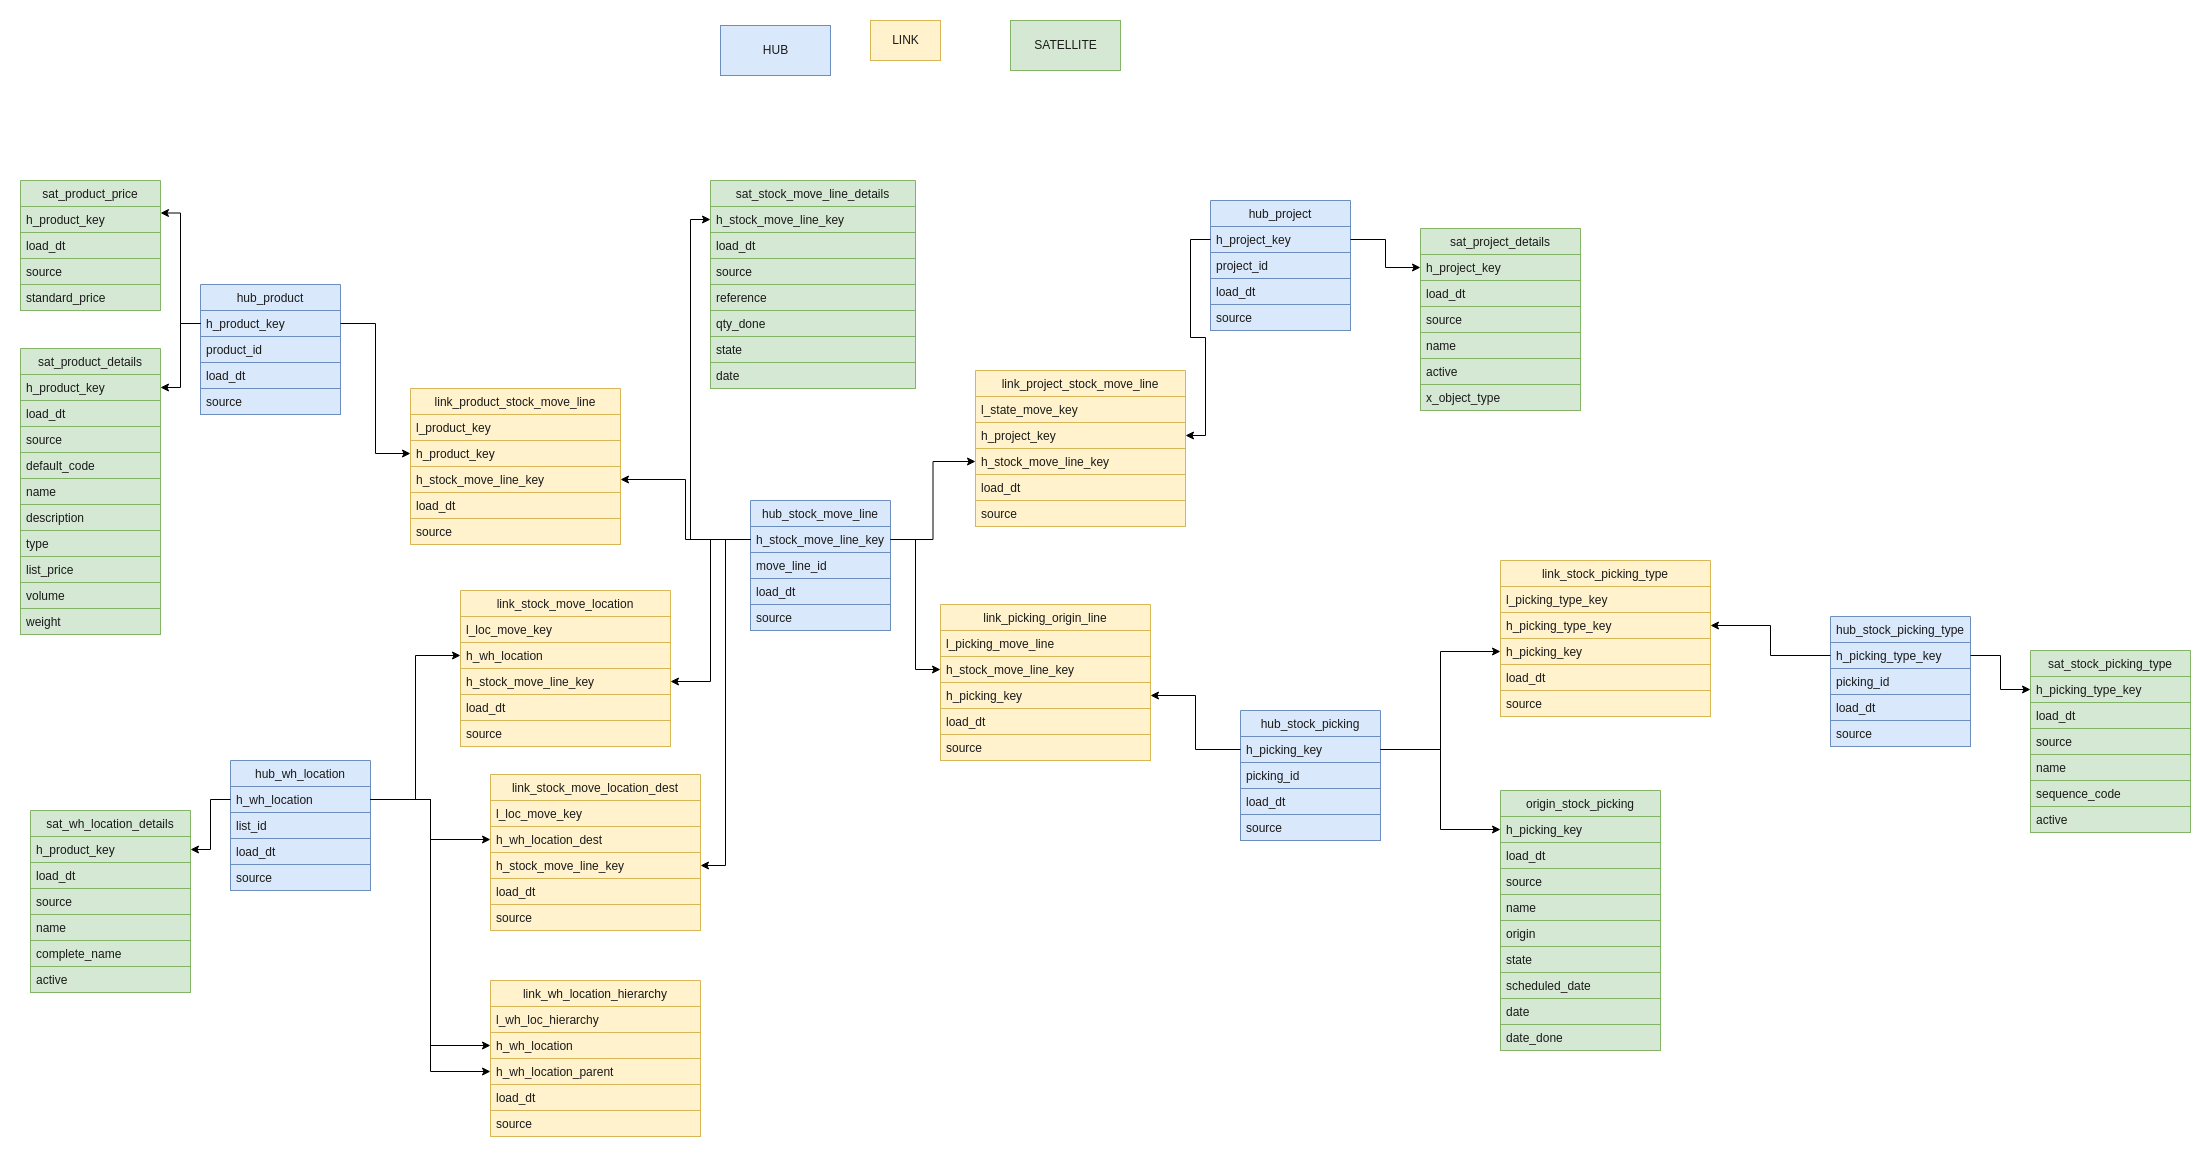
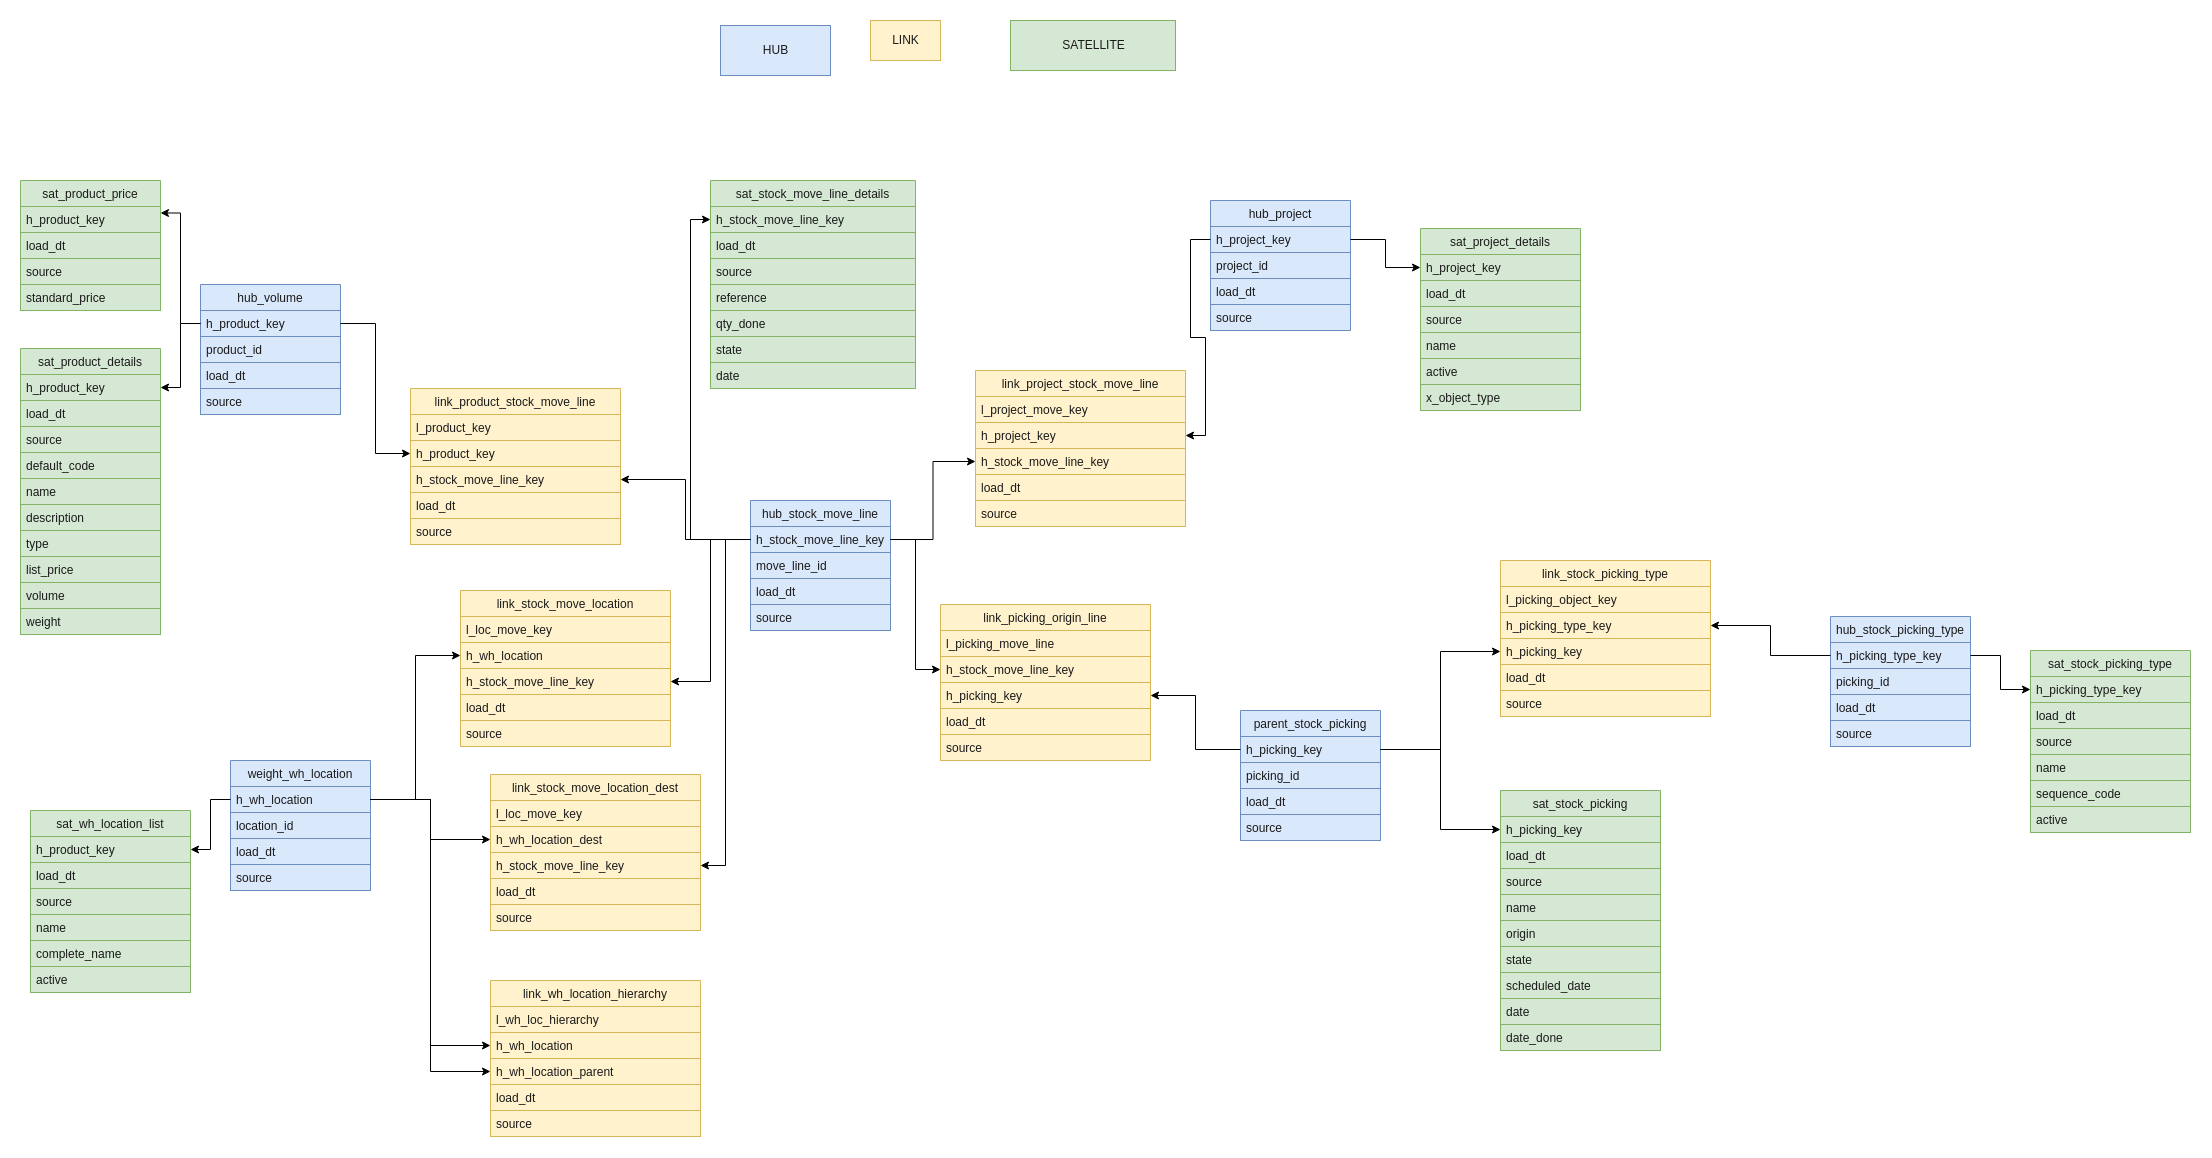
node "SATELLITE": size 110x50 -> 165x50
node "hub_product": label "hub_product" -> "hub_volume"
node "l_state_move_key": label "l_state_move_key" -> "l_project_move_key"
node "l_picking_type_key": label "l_picking_type_key" -> "l_picking_object_key"
node "hub_stock_picking": label "hub_stock_picking" -> "parent_stock_picking"
node "hub_wh_location": label "hub_wh_location" -> "weight_wh_location"
node "origin_stock_picking": label "origin_stock_picking" -> "sat_stock_picking"
node "sat_wh_location_details": label "sat_wh_location_details" -> "sat_wh_location_list"
node "list_id": label "list_id" -> "location_id"
